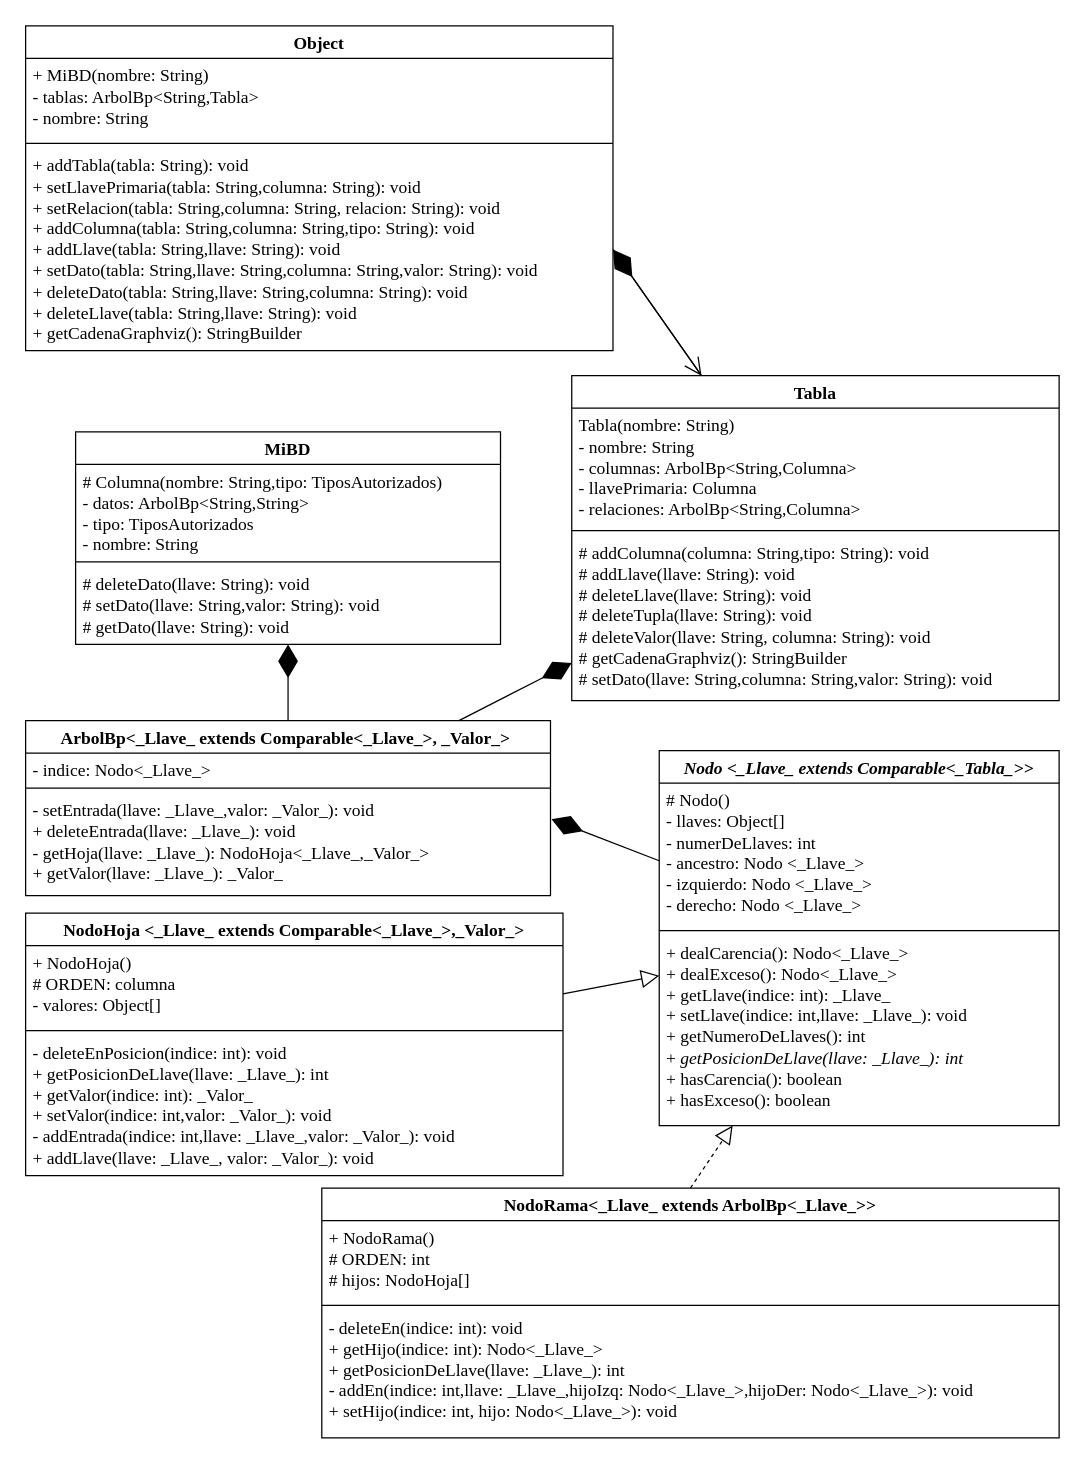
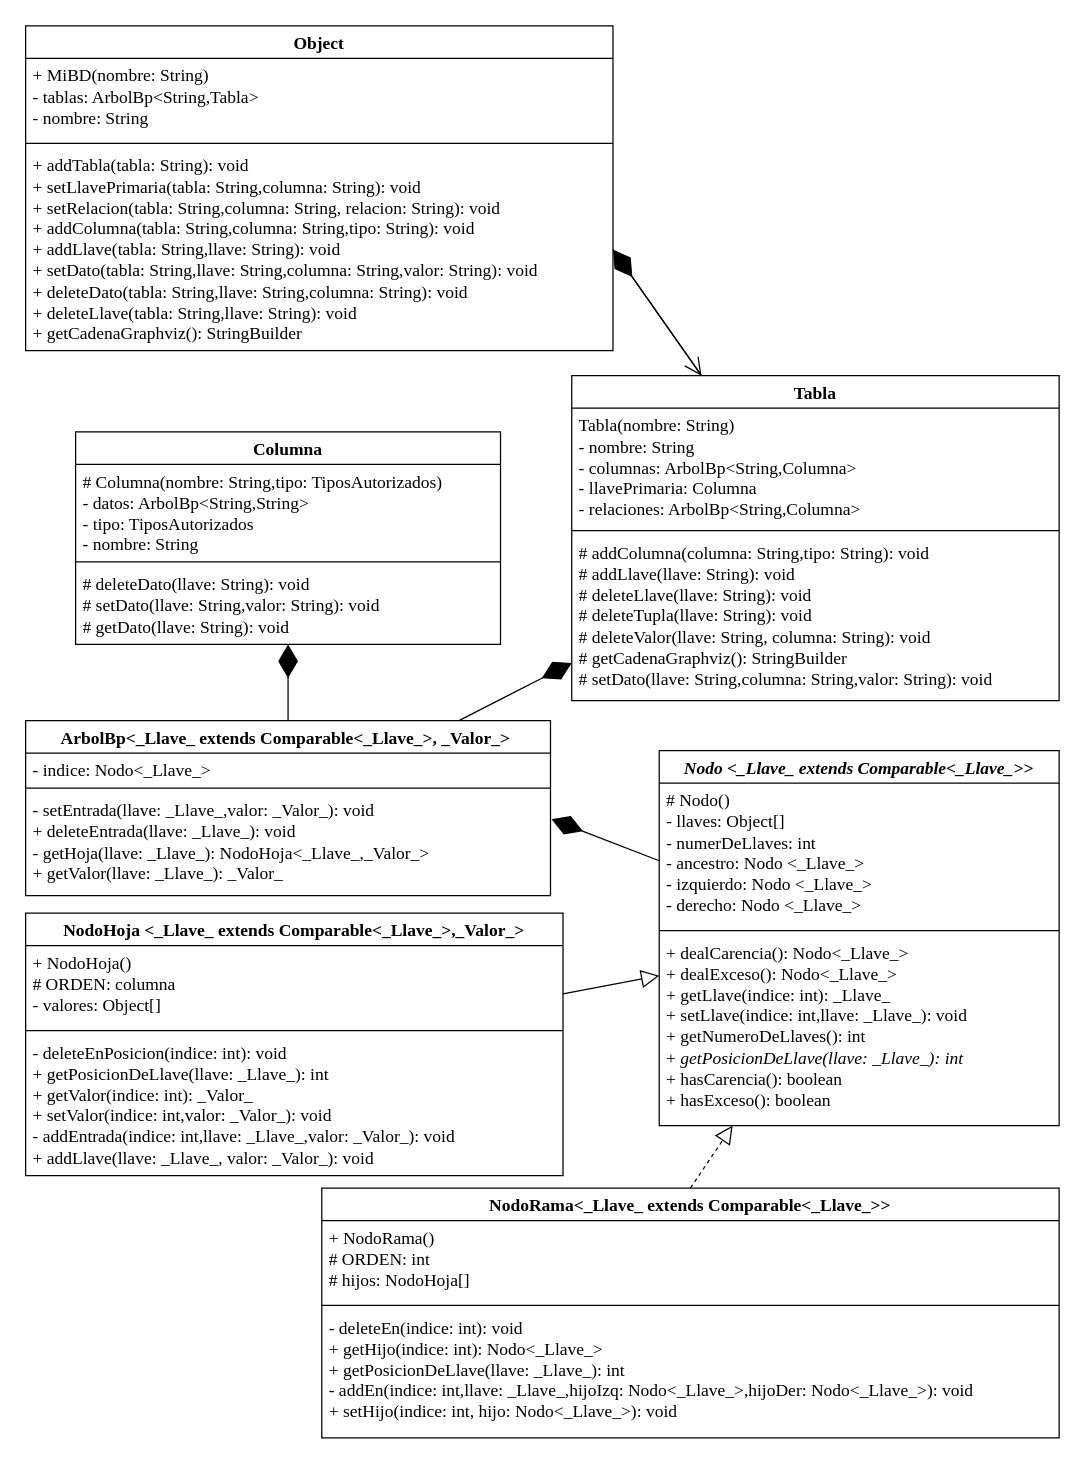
node "MiBD": label "MiBD" -> "Columna"
node "Nodo <_Llave_ extends Comparable<_Tabla_>>": label "Nodo <_Llave_ extends Comparable<_Tabla_>>" -> "Nodo <_Llave_ extends Comparable<_Llave_>>"
node "NodoRama<_Llave_ extends ArbolBp<_Llave_>>": label "NodoRama<_Llave_ extends ArbolBp<_Llave_>>" -> "NodoRama<_Llave_ extends Comparable<_Llave_>>"
